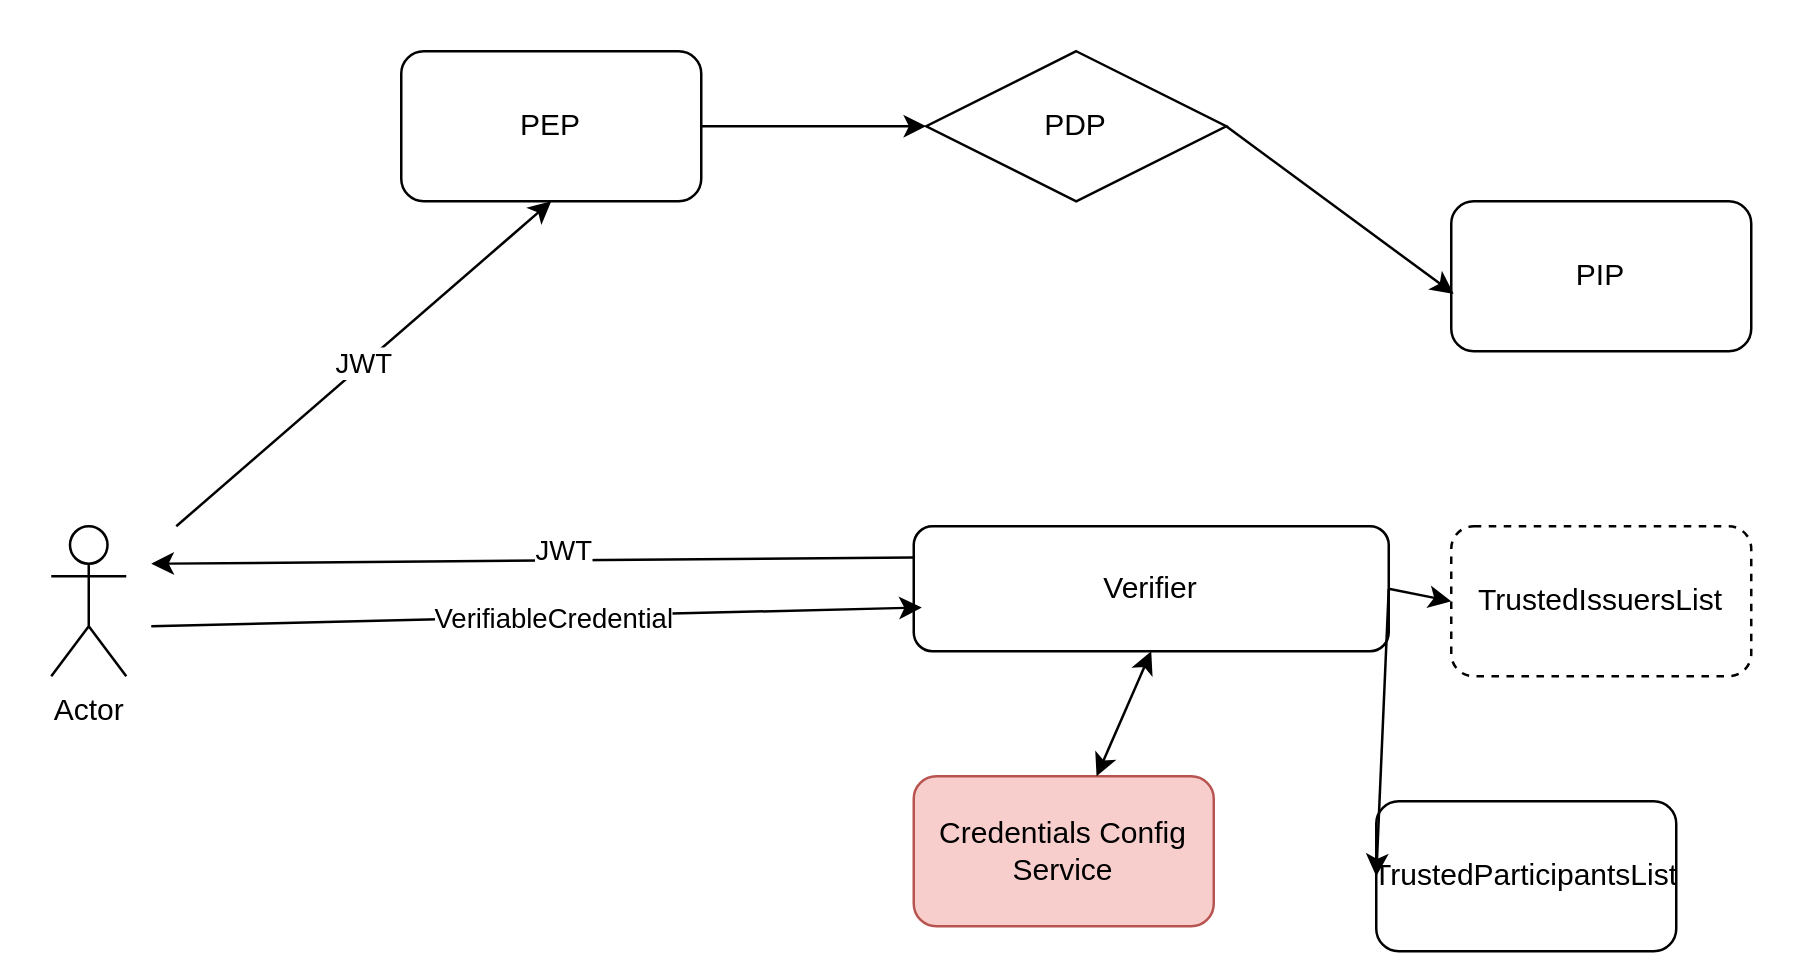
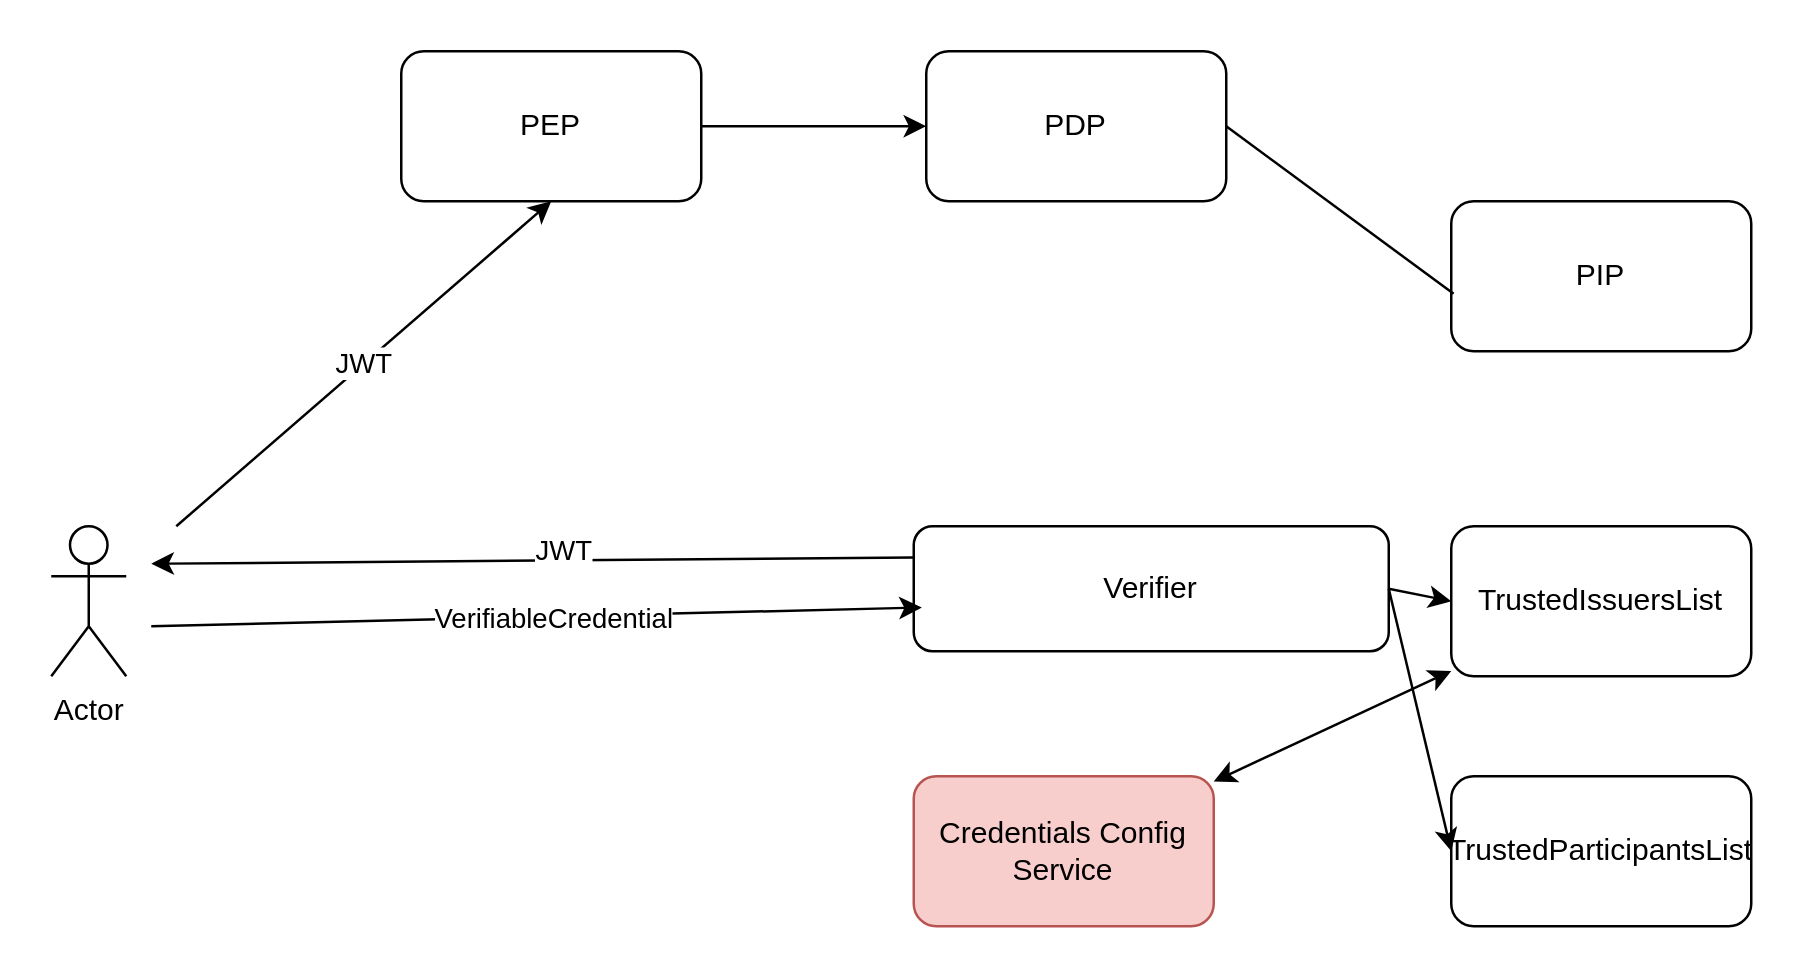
node "PDP": shape diamond -> rounded rectangle
edge "PDP" -> "PIP": arrowhead classic -> none
node "TrustedIssuersList": style dashed -> solid
edge "Verifier" -- "Credentials Config Service": now "TrustedIssuersList" -- "Credentials Config Service"
node "TrustedParticipantsList": moved (1526, 876) -> (1601, 851)
